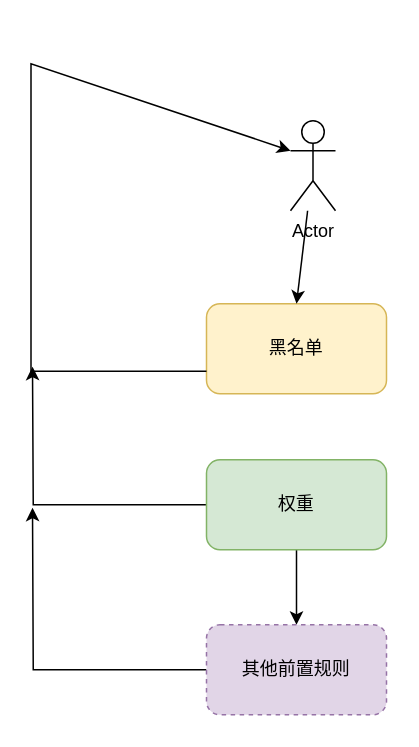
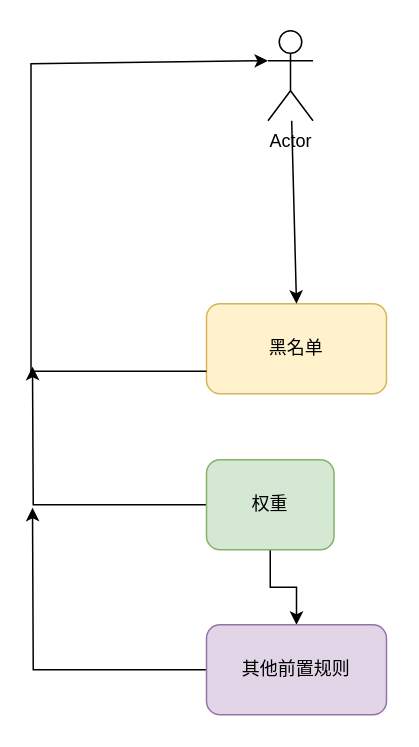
node "Actor": moved (313, 166) -> (290, 76)
node "权重": size 180x90 -> 128x90
node "其他前置规则": style dashed -> solid
